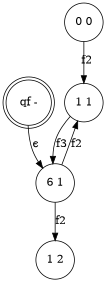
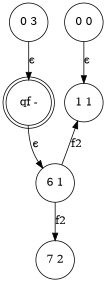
node "0 3": added
edge "0 0" -> "1 1": label "f2" -> "ϵ"
edge "1 1" -> "6 1": removed, label "f3"
node "1 2": label "1 2" -> "7 2"
